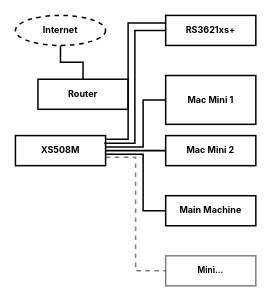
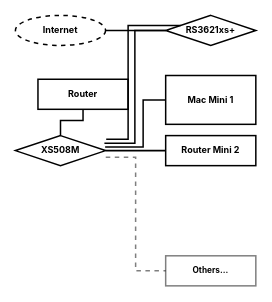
node "RS3621xs+": shape rectangle -> diamond
edge "Internet" -- "Router": now "Internet" -- "RS3621xs+"
edge "Router" -- "XS508M": added
node "XS508M": shape rectangle -> diamond
node "Mac Mini 2": label "Mac Mini 2" -> "Router Mini 2"
edge "XS508M" -- "Main Machine": removed
node "Main Machine": removed
node "Mini...": label "Mini..." -> "Others..."
